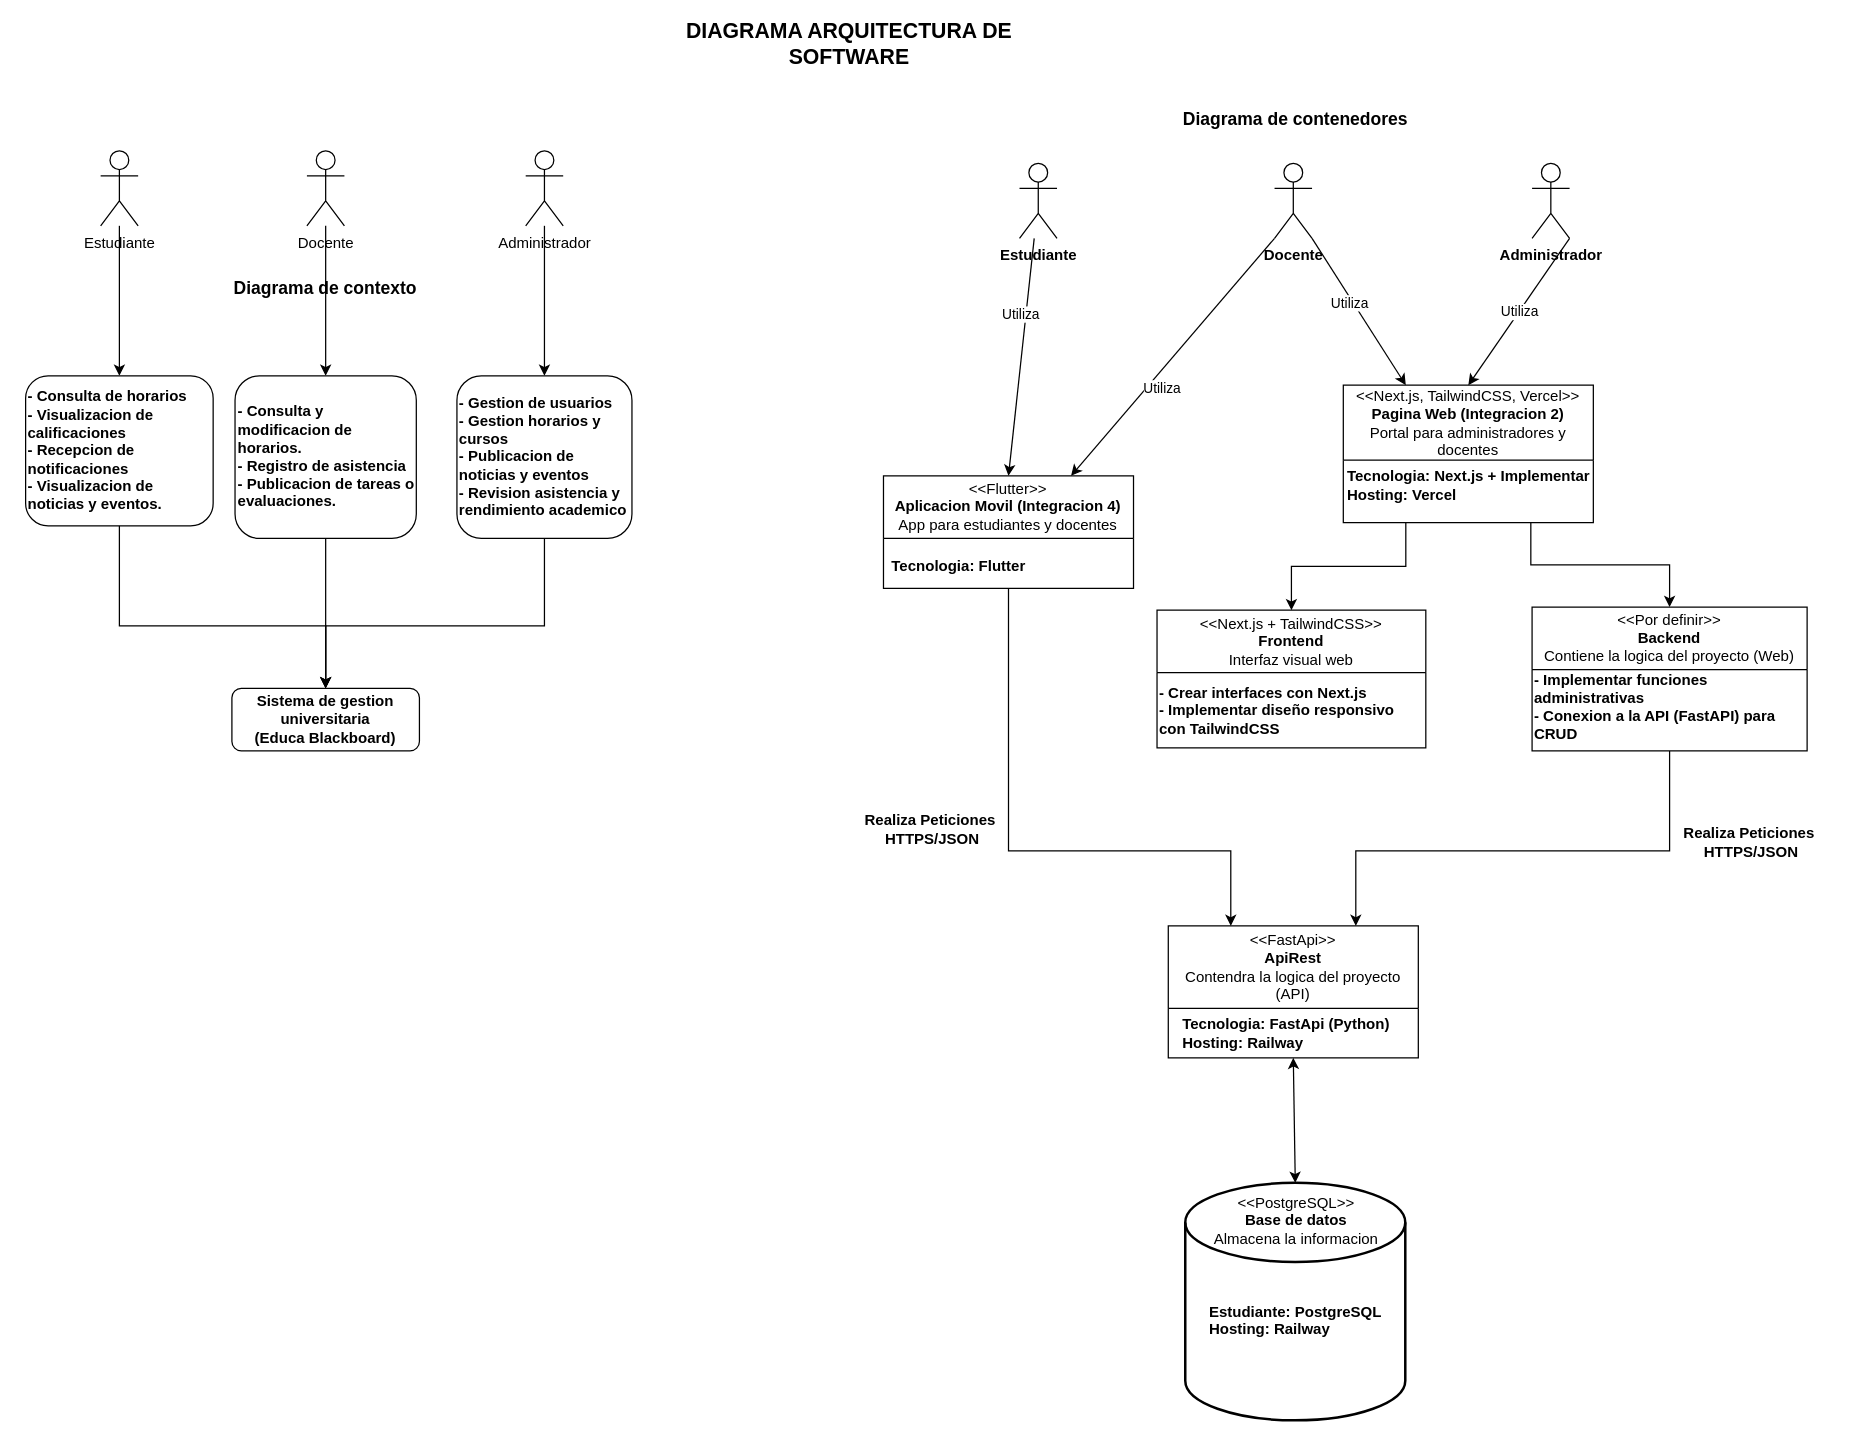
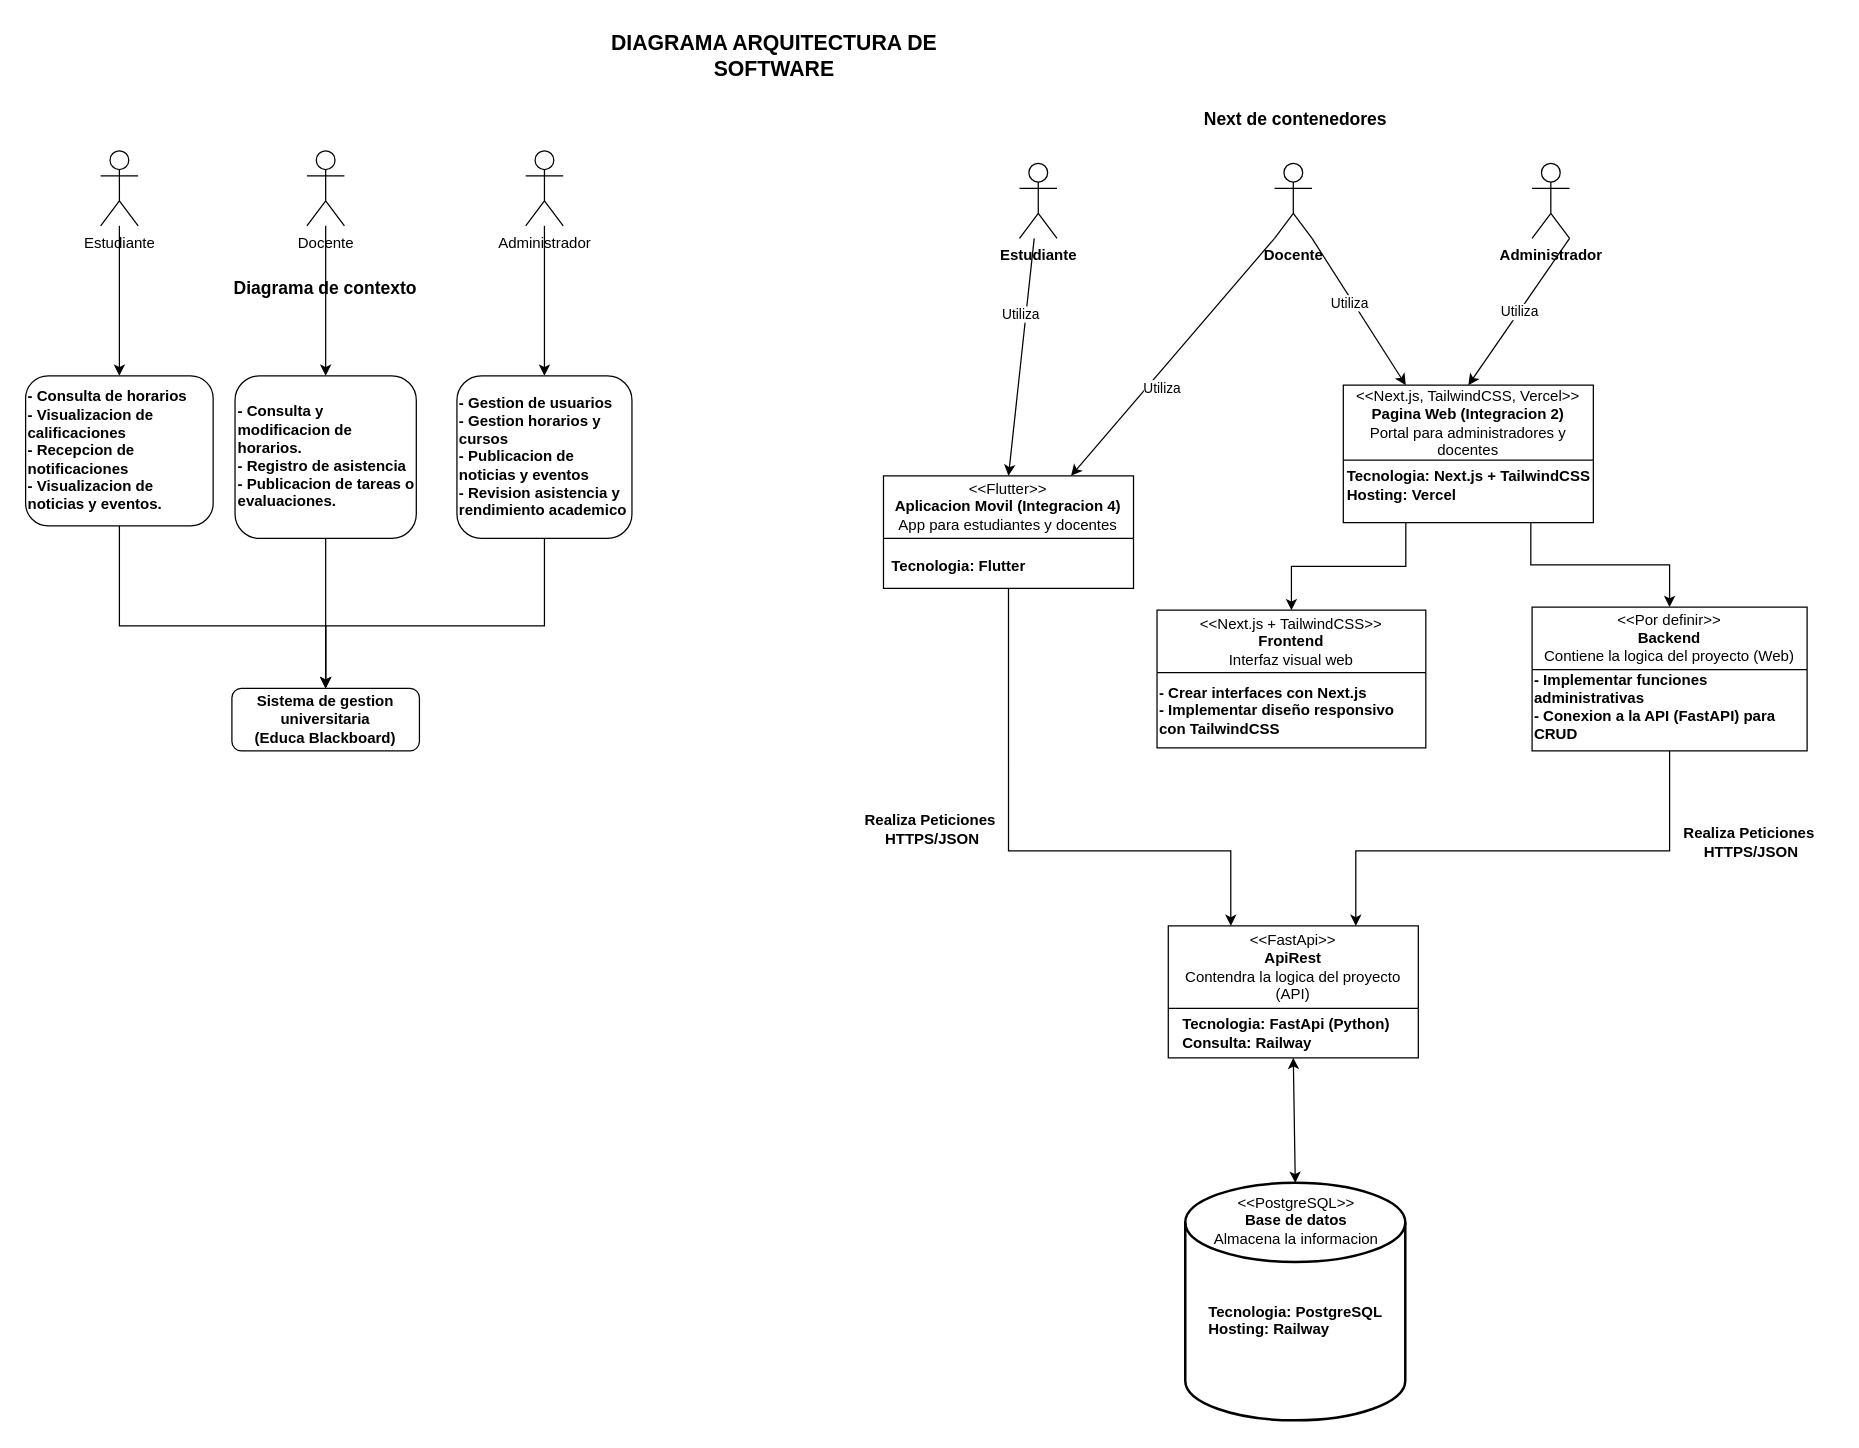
node "DIAGRAMA ARQUITECTURA DE SOFTWARE": moved (849, 44) -> (774, 57)
node "Diagrama de contenedores": label "Diagrama de contenedores" -> "Next de contenedores"
node "Tecnologia: Next.js + Implementar Hosting: Vercel": label "Tecnologia: Next.js + Implementar Hosting: Vercel" -> "Tecnologia: Next.js + TailwindCSS Hosting: Vercel"
node "Tecnologia: FastApi (Python) Hosting: Railway": label "Tecnologia: FastApi (Python) Hosting: Railway" -> "Tecnologia: FastApi (Python) Consulta: Railway"
node "Estudiante: PostgreSQL Hosting: Railway": label "Estudiante: PostgreSQL Hosting: Railway" -> "Tecnologia: PostgreSQL Hosting: Railway"
